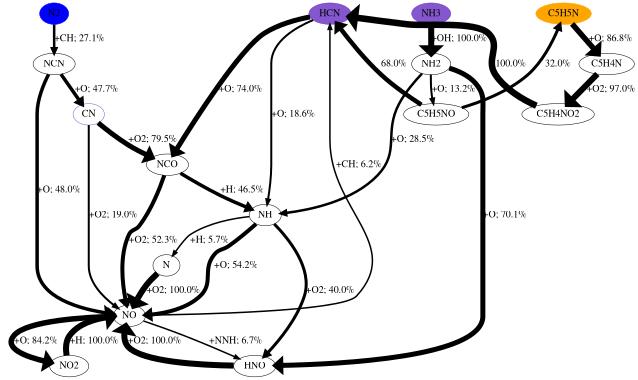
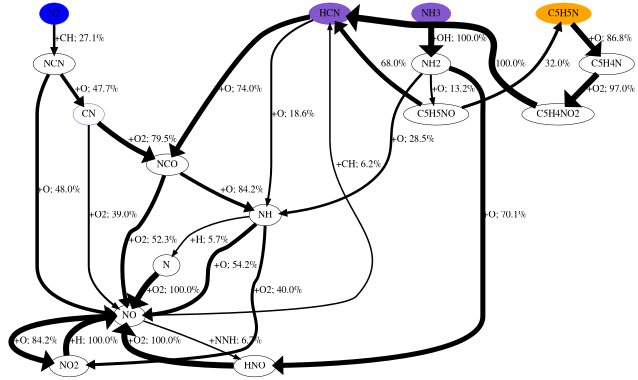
edge "NCO" -> "NH": label "+H; 46.5%" -> "+O; 84.2%"
edge "CN" -> "NO": label "+O2; 19.0%" -> "+O2; 39.0%"
edge "NH" -> "HNO": now "NH" -> "NO2"
